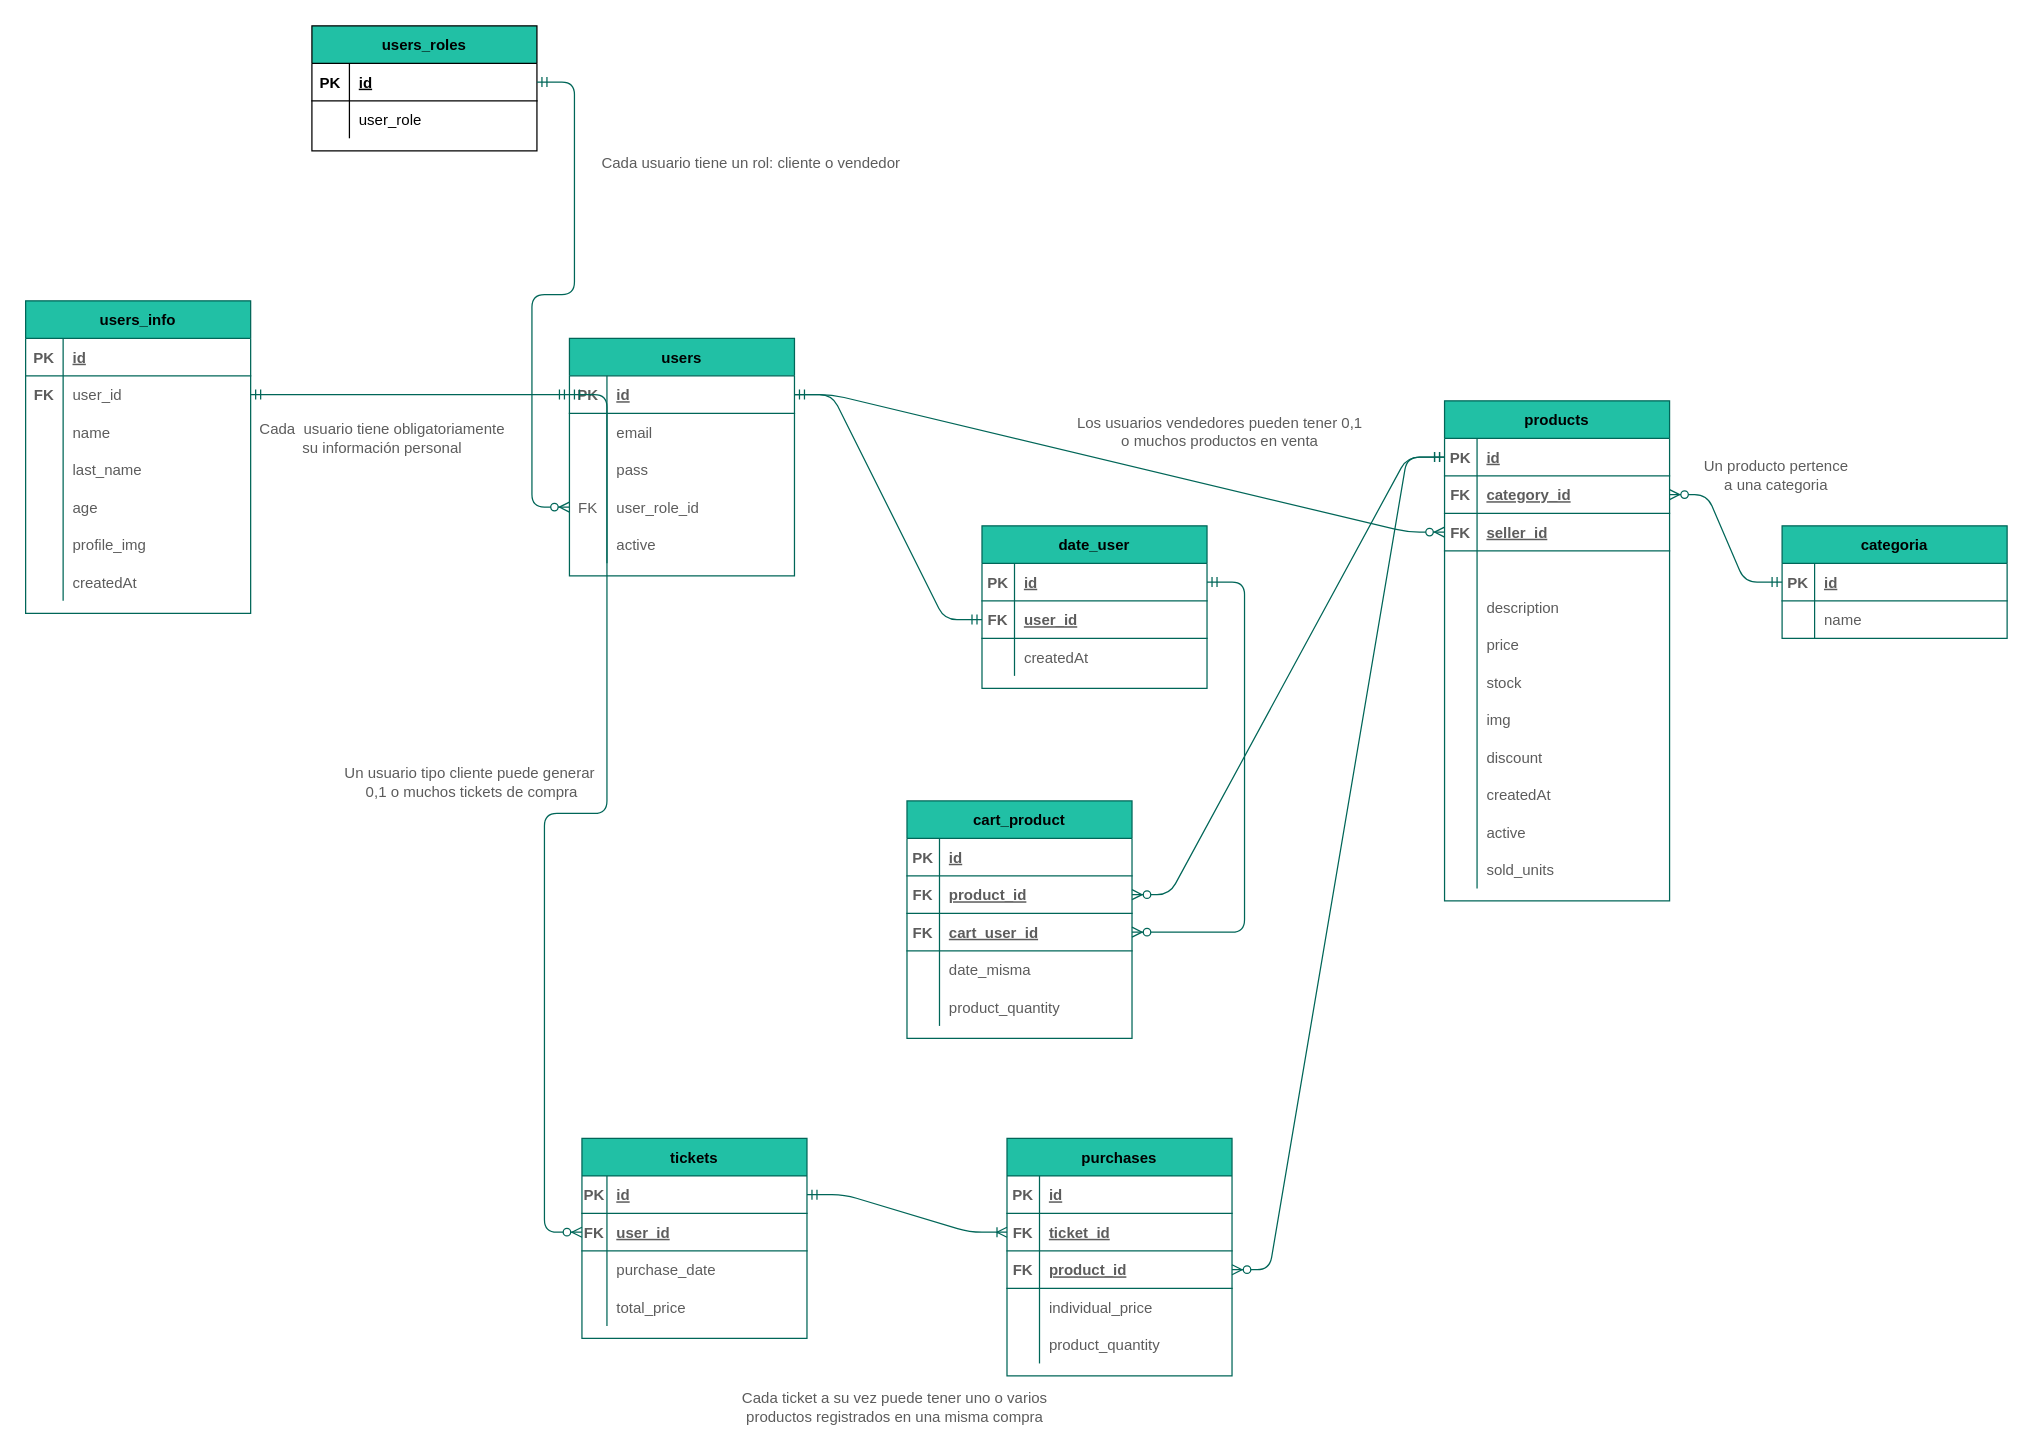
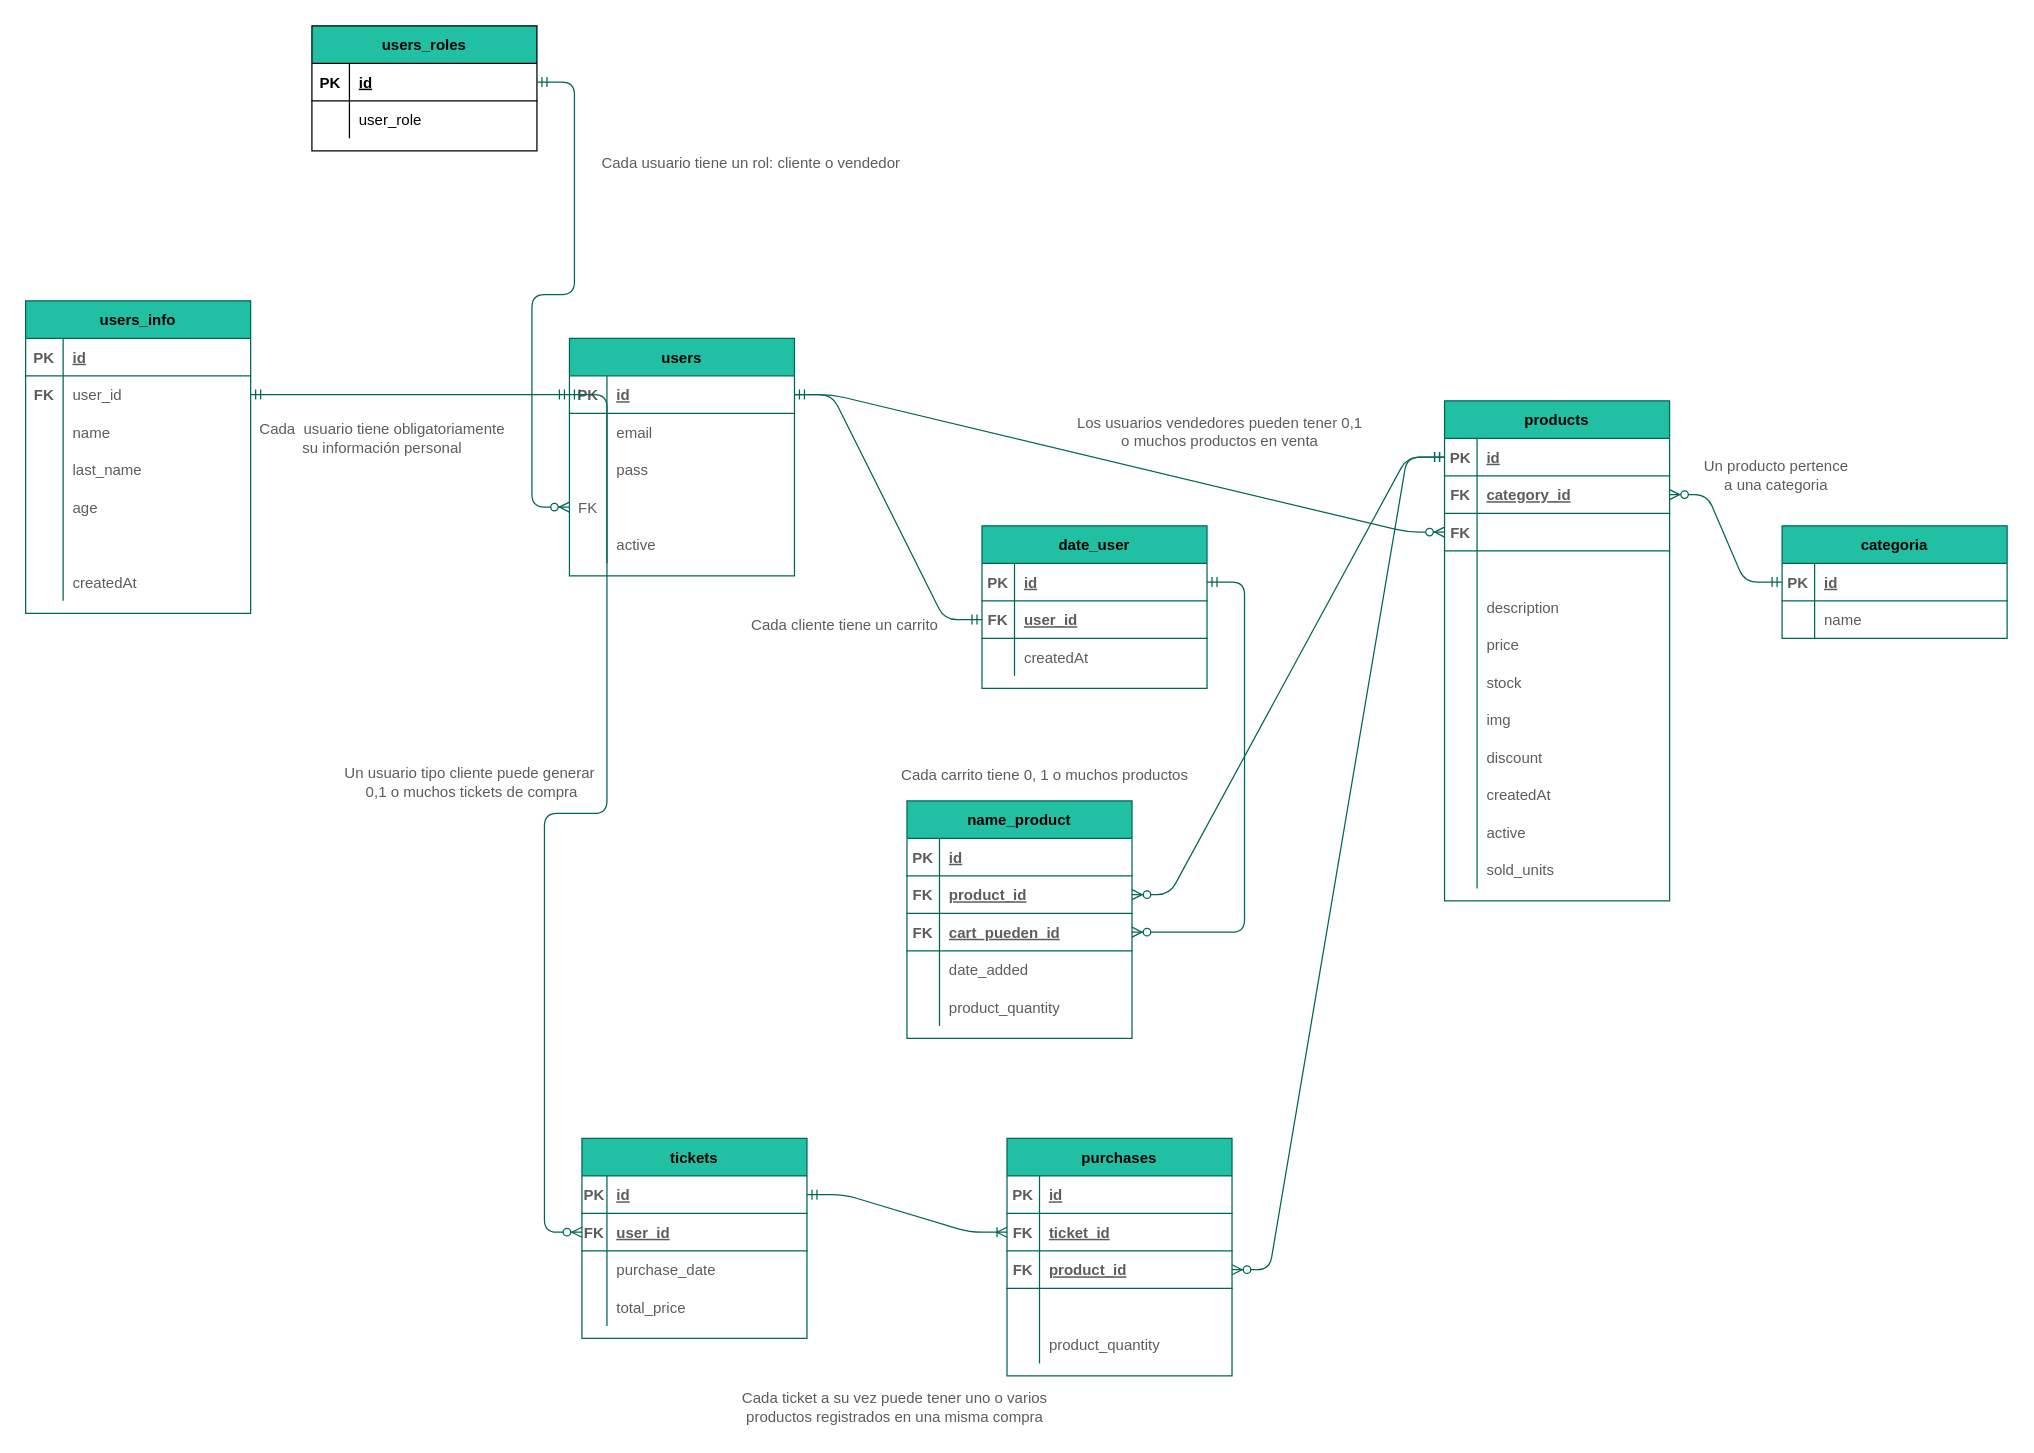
node "user_role_id": removed
node "seller_id": removed
node "profile_img": removed
node "Cada cliente tiene un carrito": added
node "Cada carrito tiene 0, 1 o muchos productos": added
node "cart_product": label "cart_product" -> "name_product"
node "cart_user_id": label "cart_user_id" -> "cart_pueden_id"
node "date_misma": label "date_misma" -> "date_added"
node "individual_price": removed
